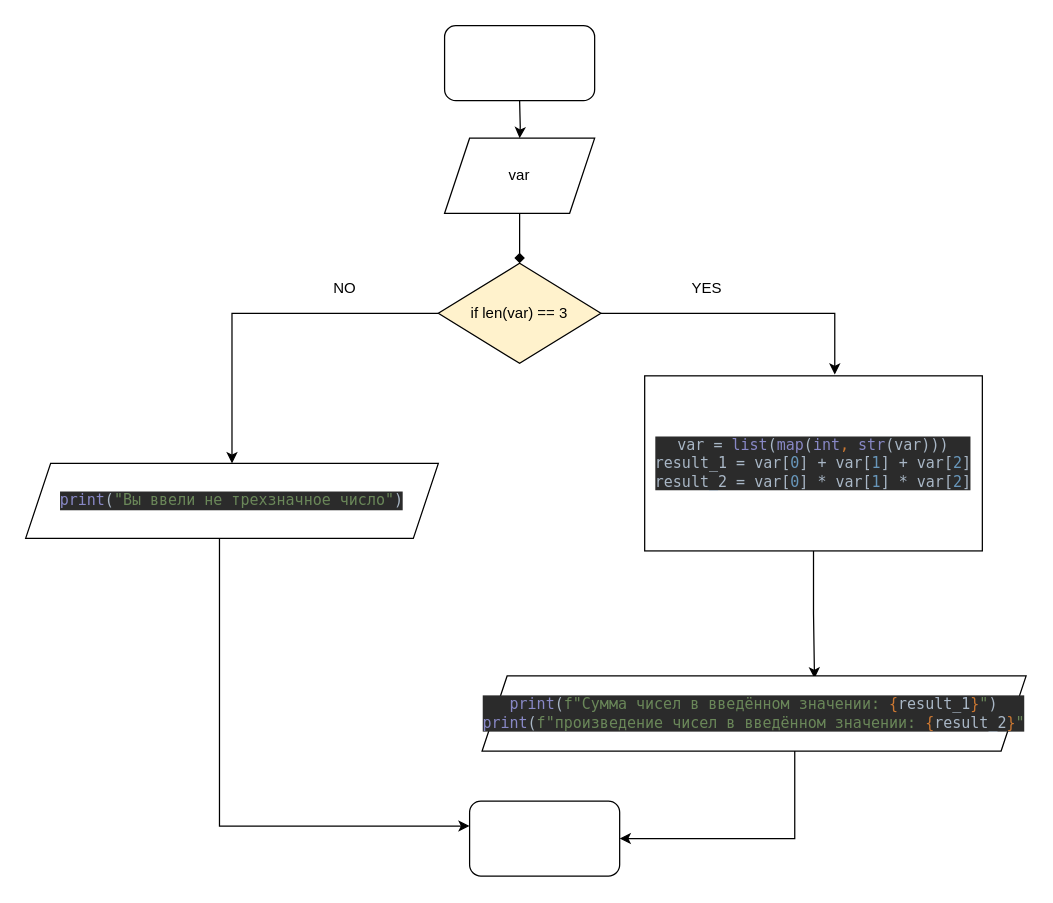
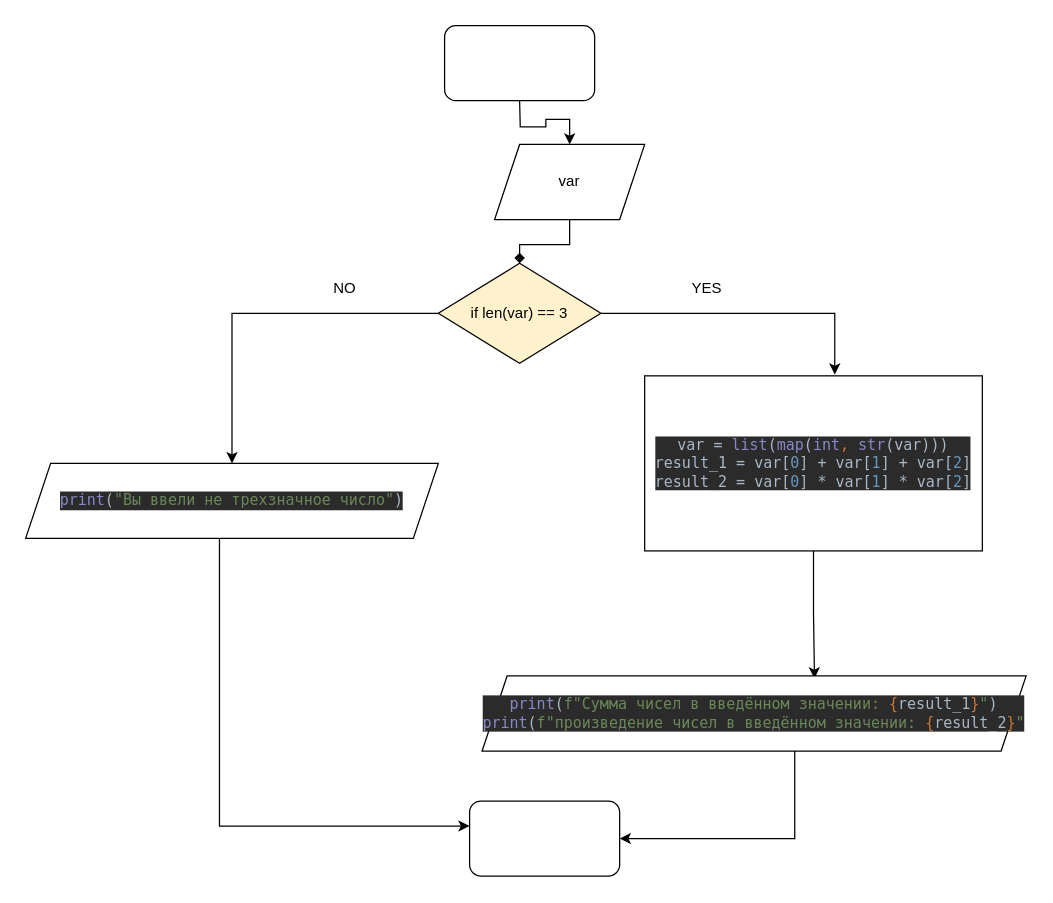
node "var": moved (519, 176) -> (569, 182)
